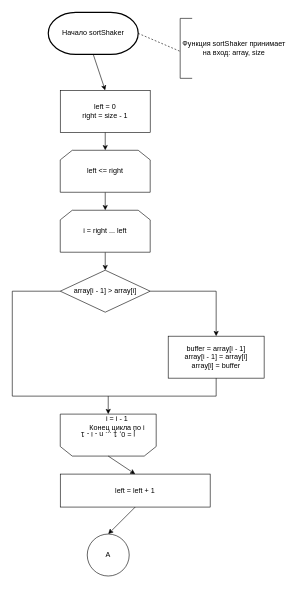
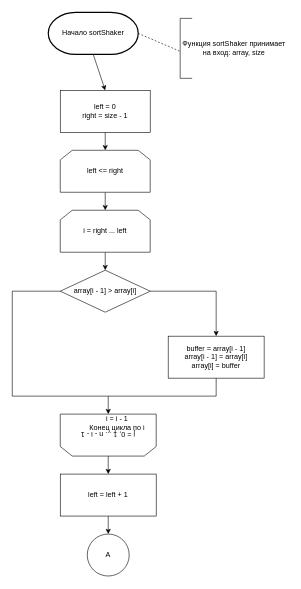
node "left = left + 1": size 150x33 -> 96x42
